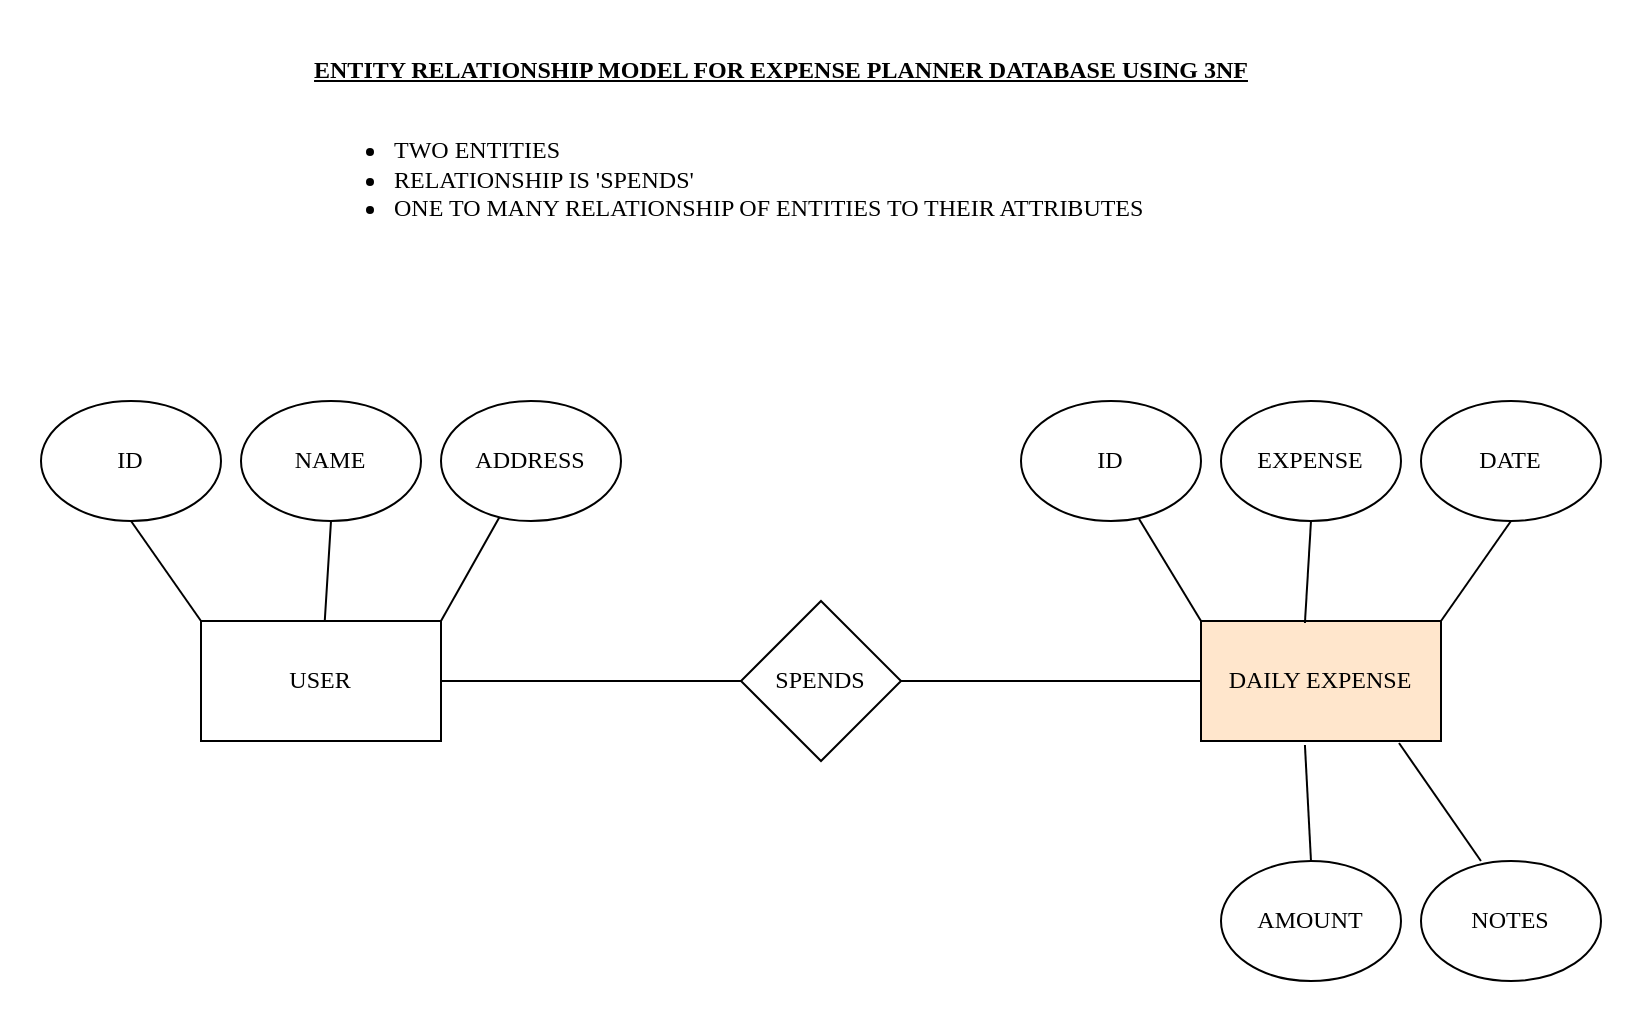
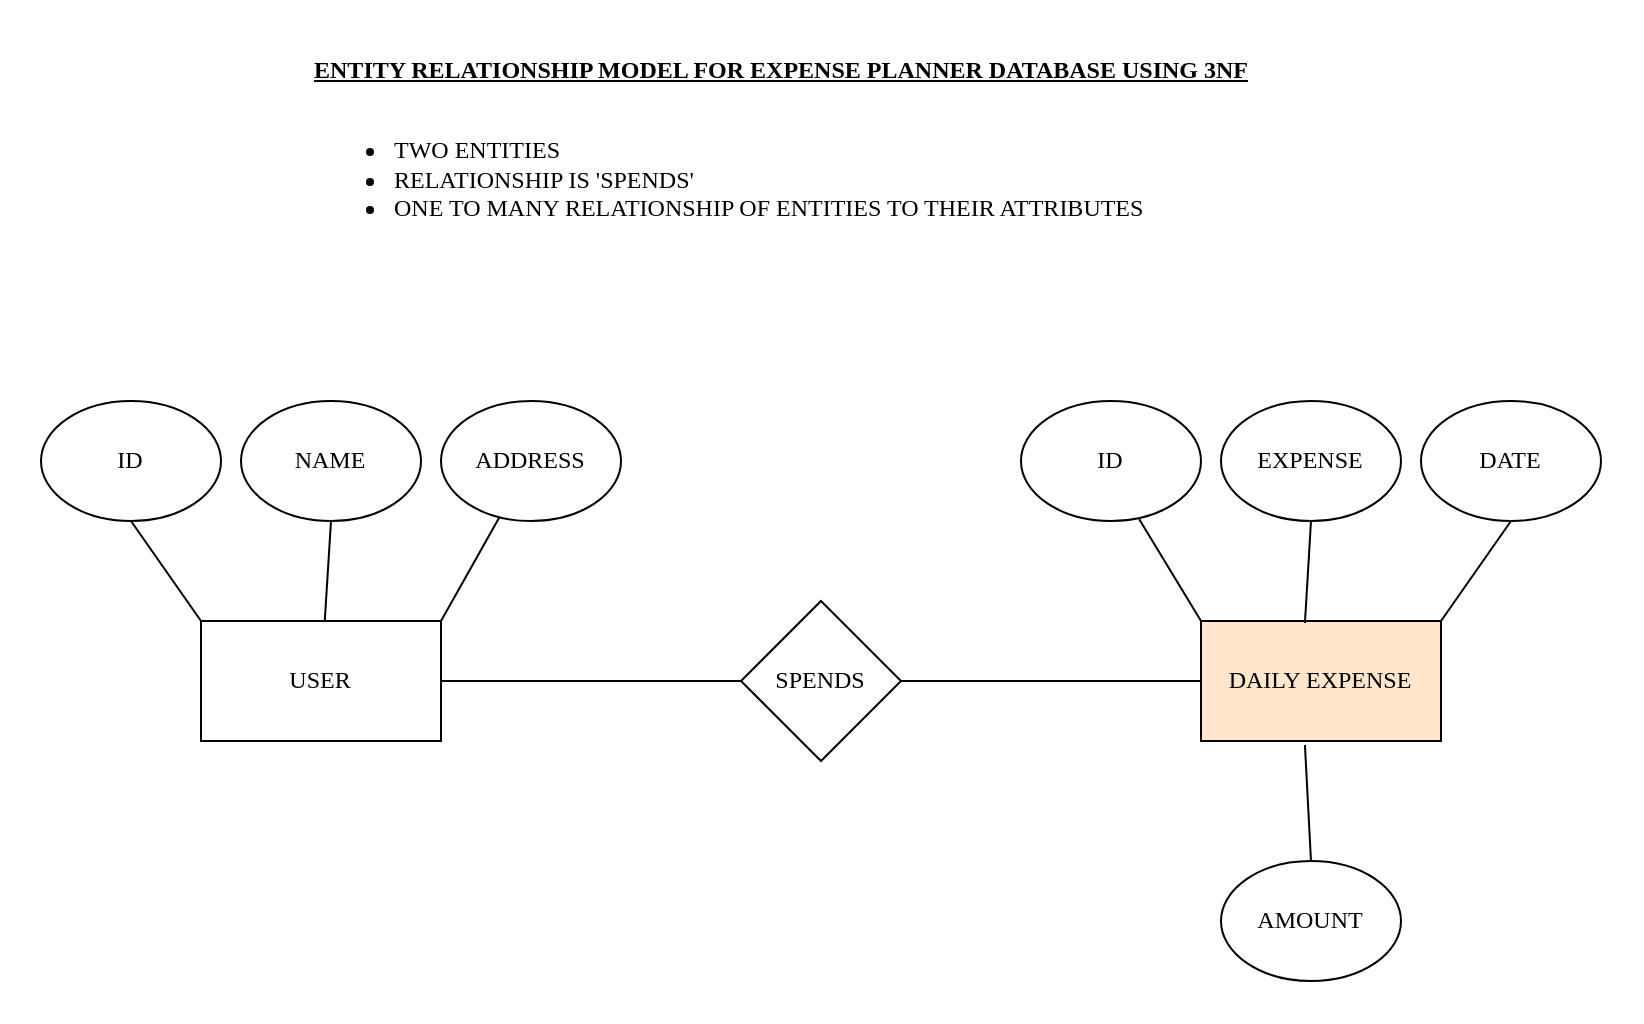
edge "DAILY EXPENSE" -- "NOTES": removed
node "NOTES": removed
